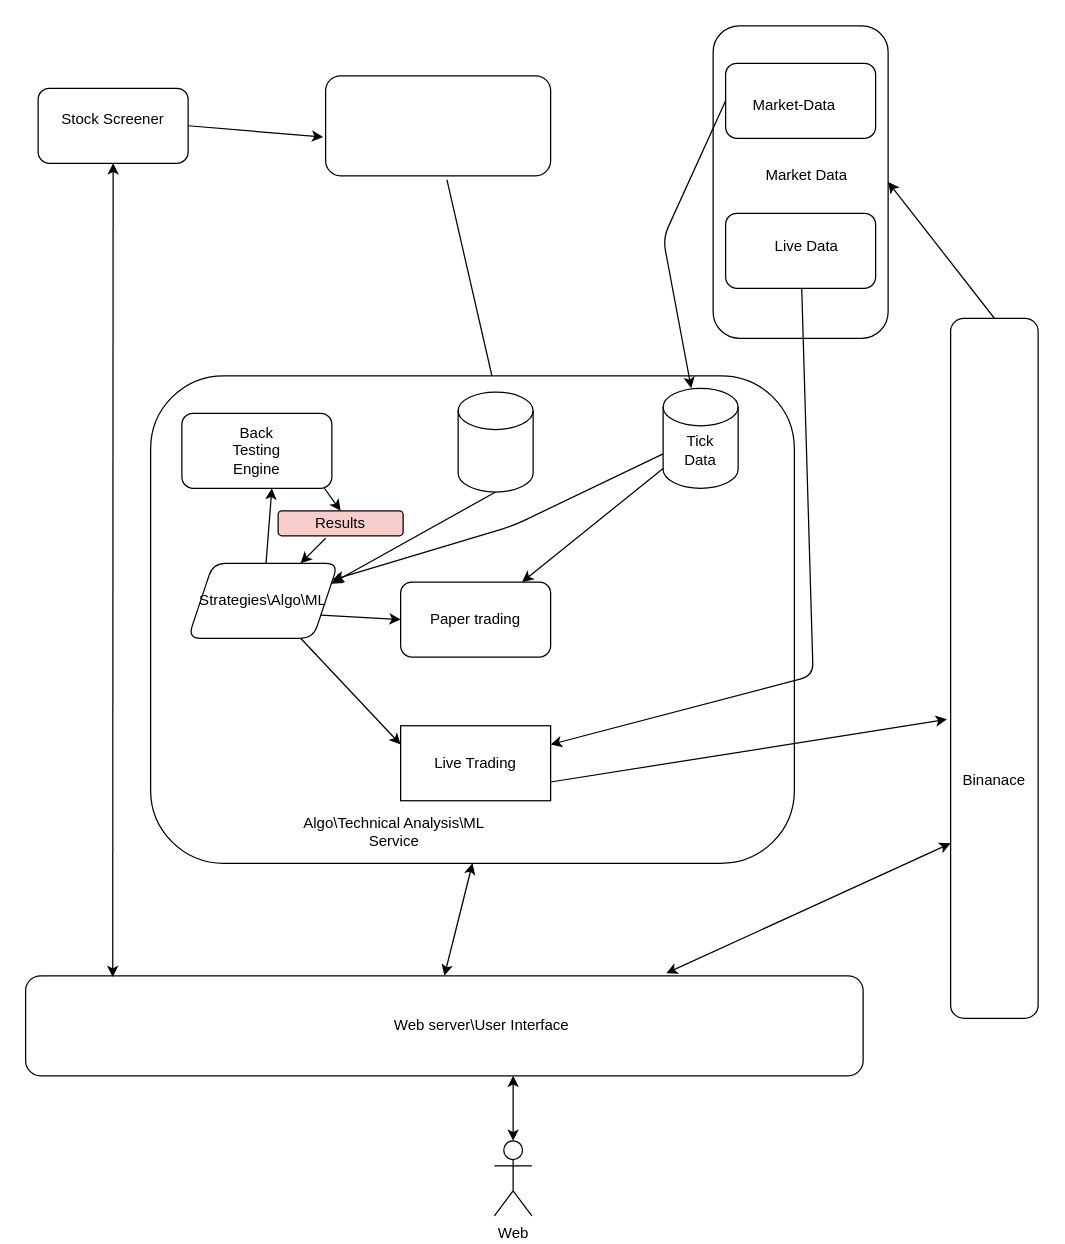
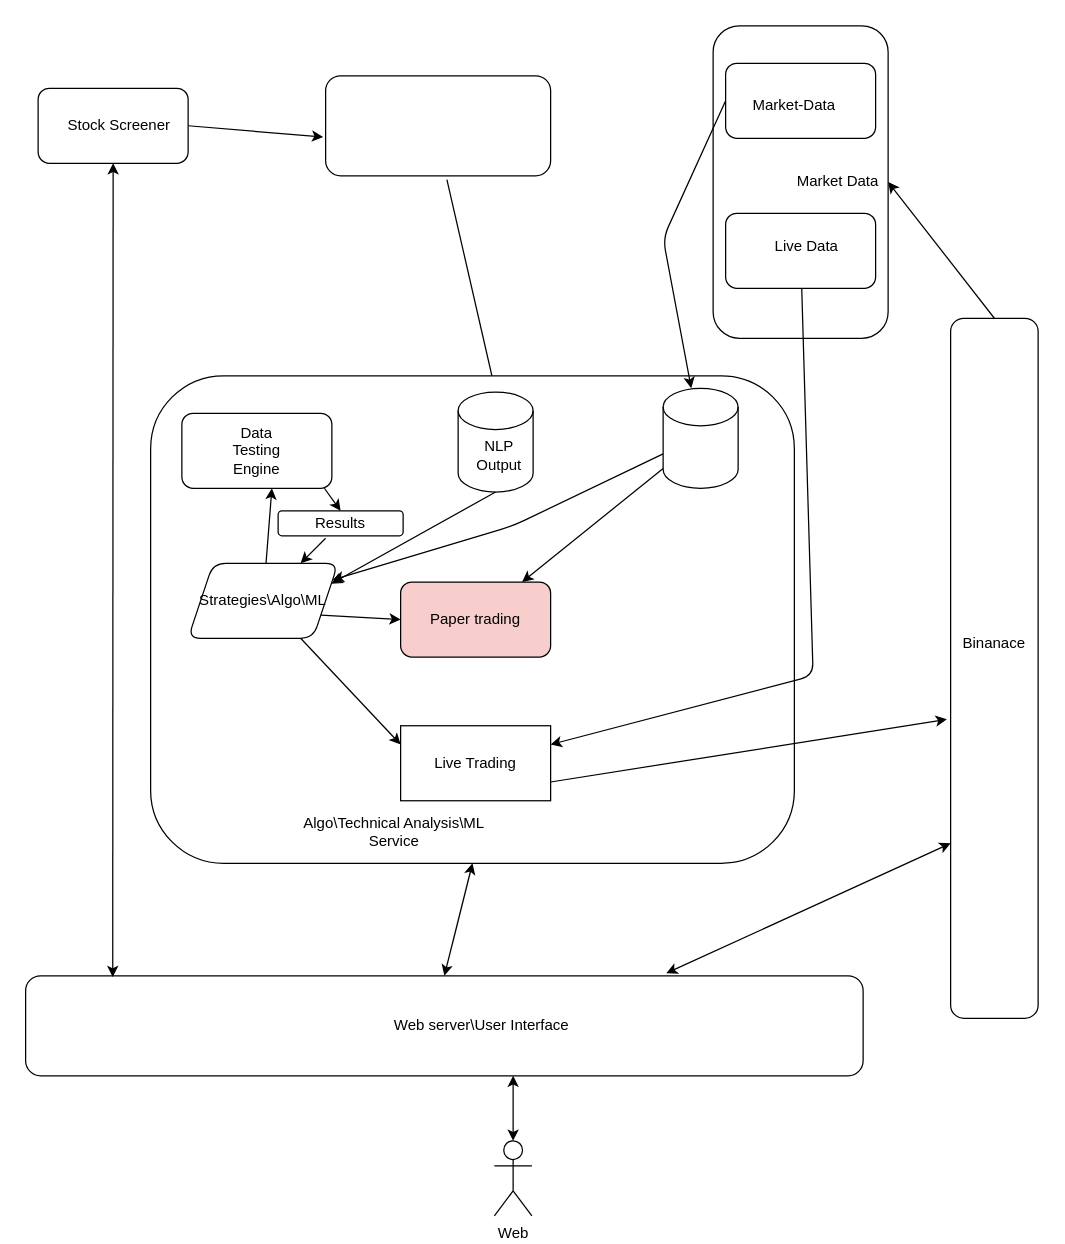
node "Stock Screener": moved (113, 119) -> (119, 126)
node "Market Data": moved (807, 176) -> (838, 182)
node "Back Testing Engine": label "Back Testing Engine" -> "Data Testing Engine"
node "Tick Data": removed
node "NLP Output": added
node "Results": fillcolor #f8cecc -> #ffffff
node "Paper trading": fillcolor #ffffff -> #f8cecc
node "Binanace": moved (994, 781) -> (994, 643)
